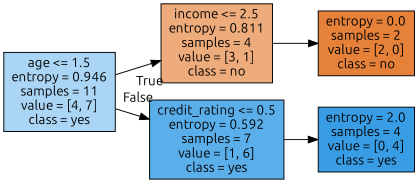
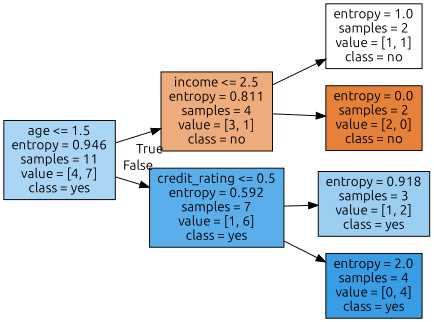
node "entropy = 1.0 samples = 2 value = [1, 1] class = no": added
node "entropy = 0.918 samples = 3 value = [1, 2] class = yes": added
